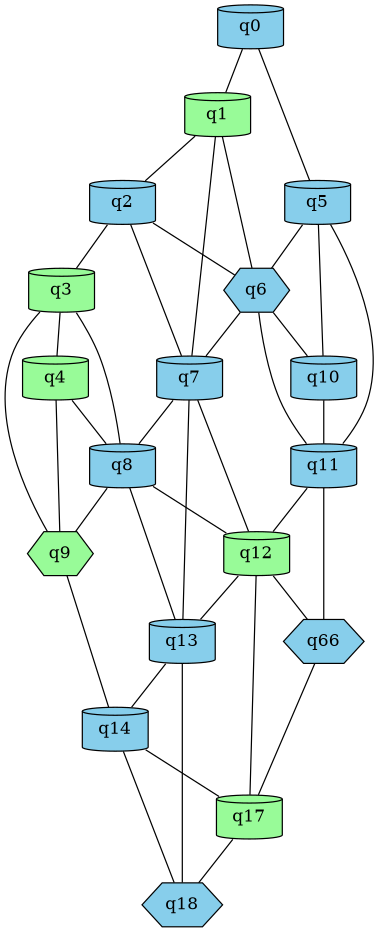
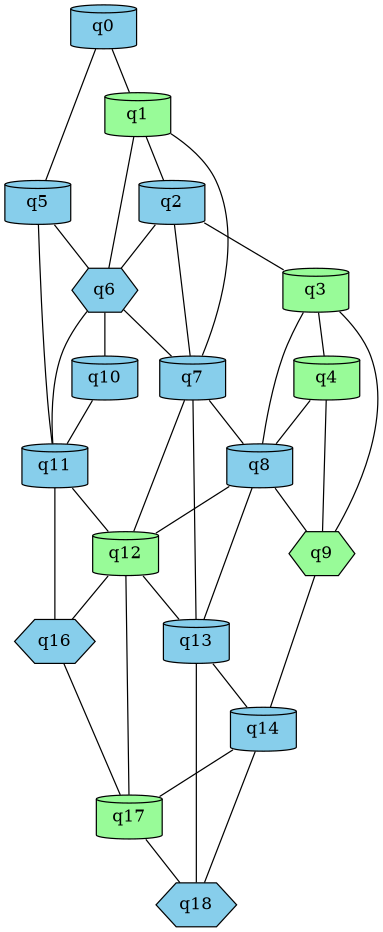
edge "q5" -- "q10": removed
node "q66": label "q66" -> "q16"
